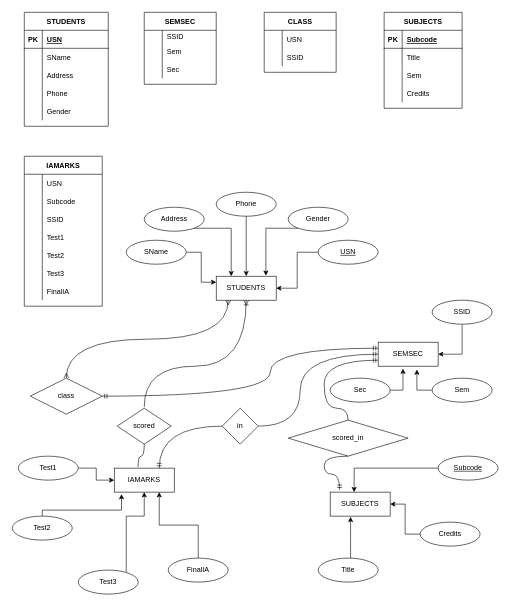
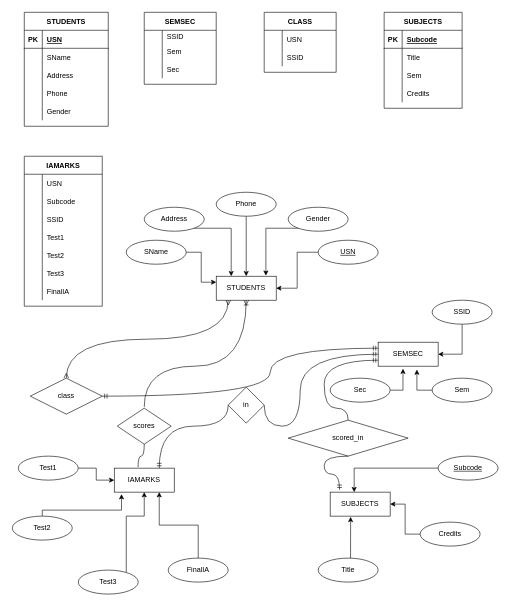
node "scored": label "scored" -> "scores"
node "in": moved (240, 426) -> (246, 405)
